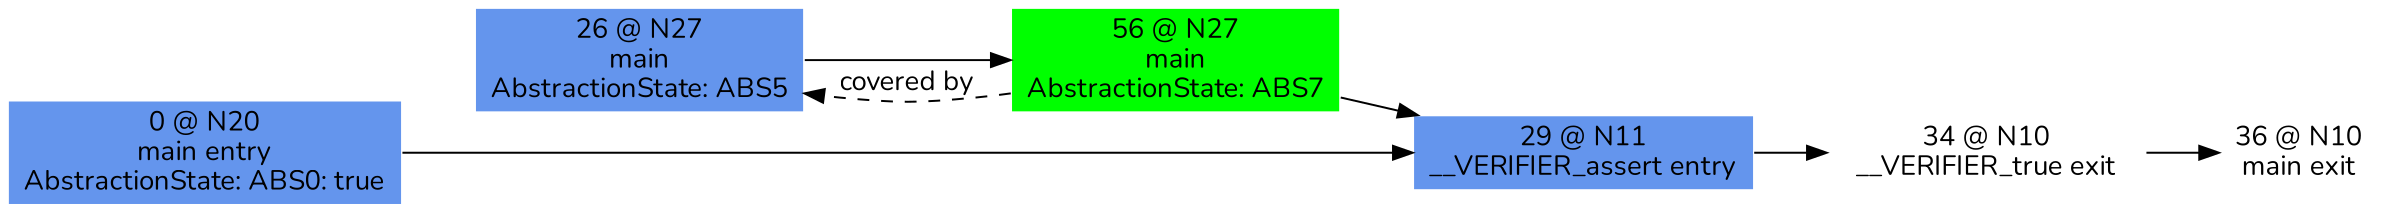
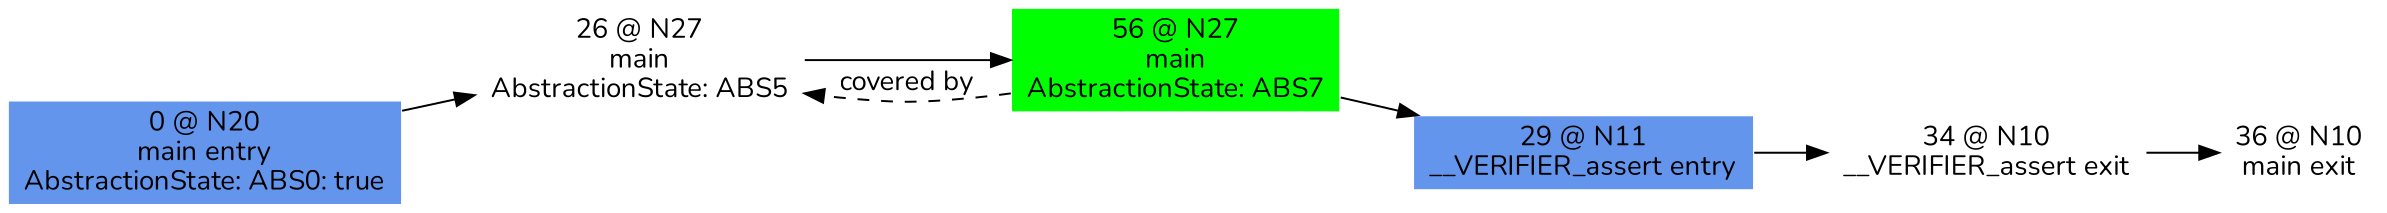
node "26 @ N27 main AbstractionState: ABS5": fillcolor cornflowerblue -> white
edge "0 @ N20 main entry AbstractionState: ABS0: true" -> "29 @ N11 __VERIFIER_assert entry": now "0 @ N20 main entry AbstractionState: ABS0: true" -> "26 @ N27 main AbstractionState: ABS5"
node "34 @ N10 __VERIFIER_true exit": label "34 @ N10 __VERIFIER_true exit" -> "34 @ N10 __VERIFIER_assert exit"
